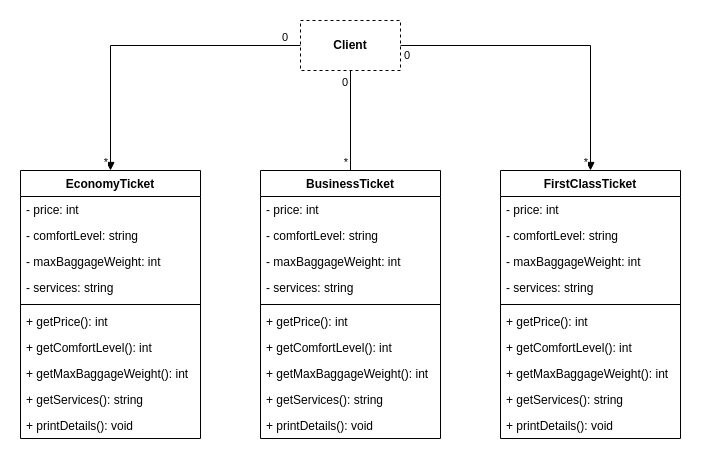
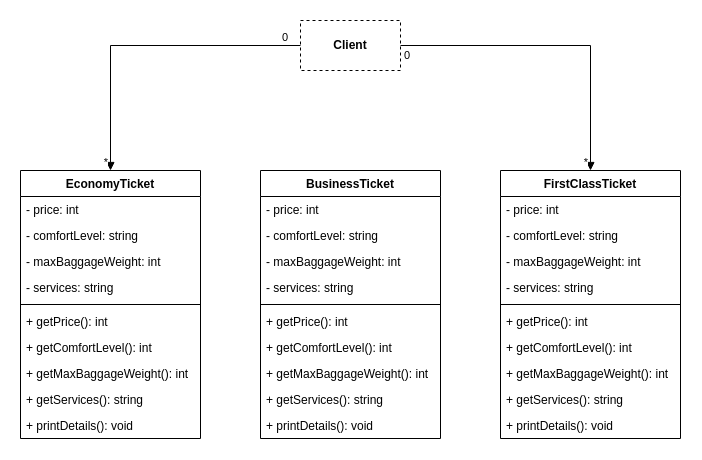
edge "Client" -- "BusinessTicket": removed, labels "0", "*"
